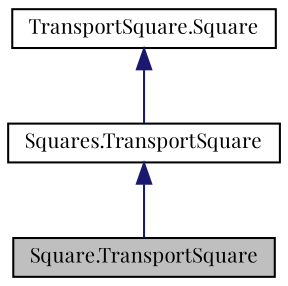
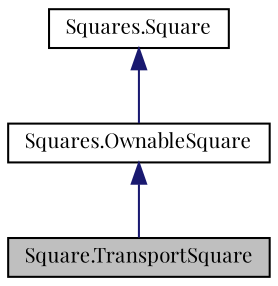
node "TransportSquare.Square": label "TransportSquare.Square" -> "Squares.Square"
node "Squares.TransportSquare": label "Squares.TransportSquare" -> "Squares.OwnableSquare"
